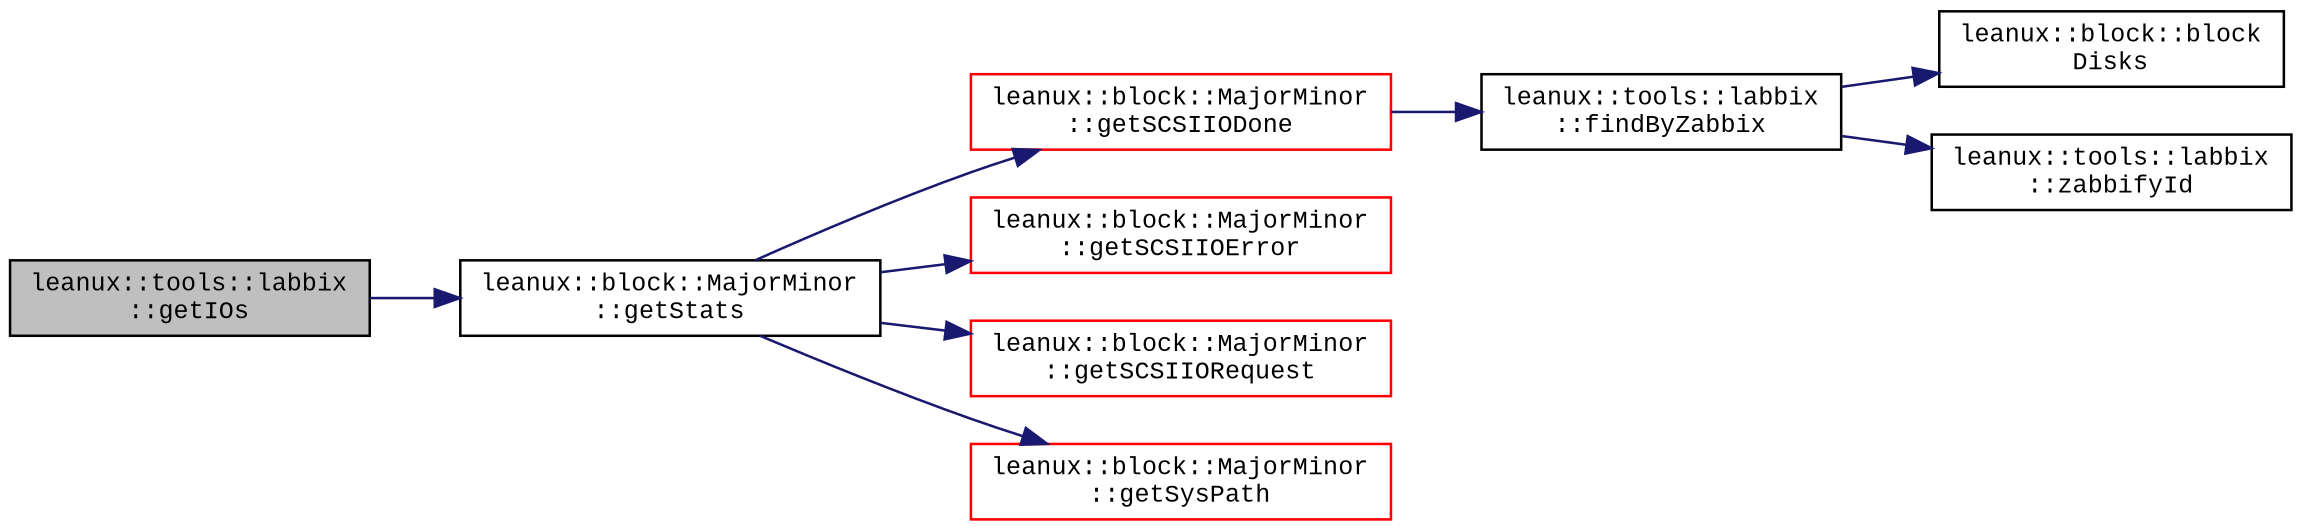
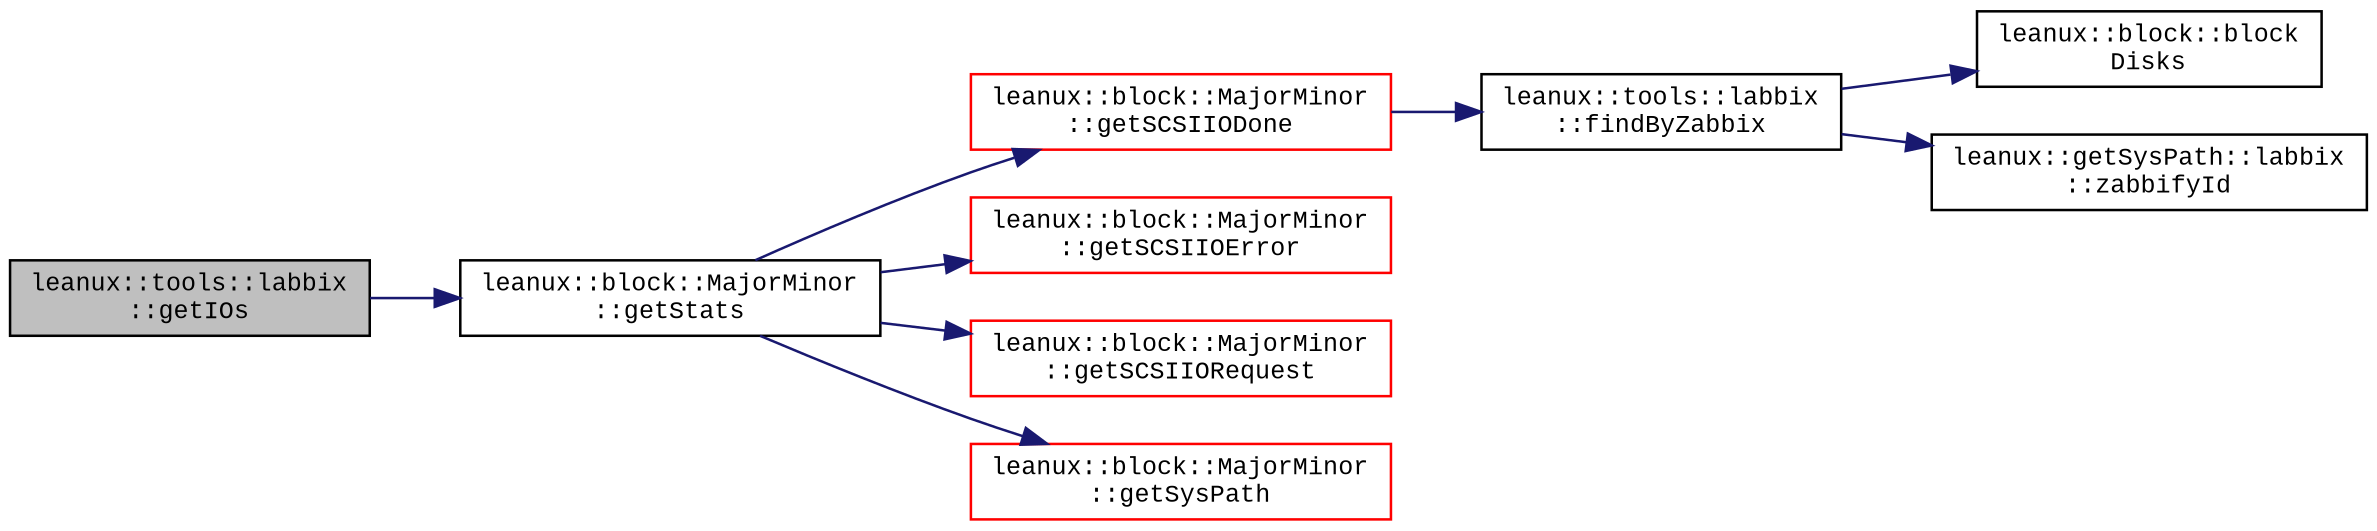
node "leanux::tools::labbix ::zabbifyId": label "leanux::tools::labbix ::zabbifyId" -> "leanux::getSysPath::labbix ::zabbifyId"
